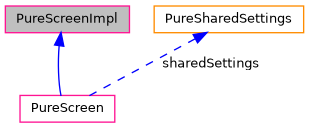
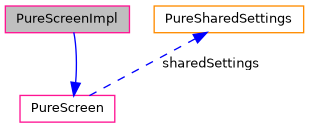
edge "PureScreen" -> "PureScreenImpl": reversed
